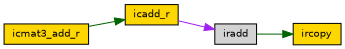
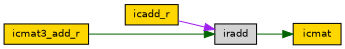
edge "icmat3_add_r" -> "icadd_r": now "icmat3_add_r" -> "iradd"
node "ircopy": label "ircopy" -> "icmat"
